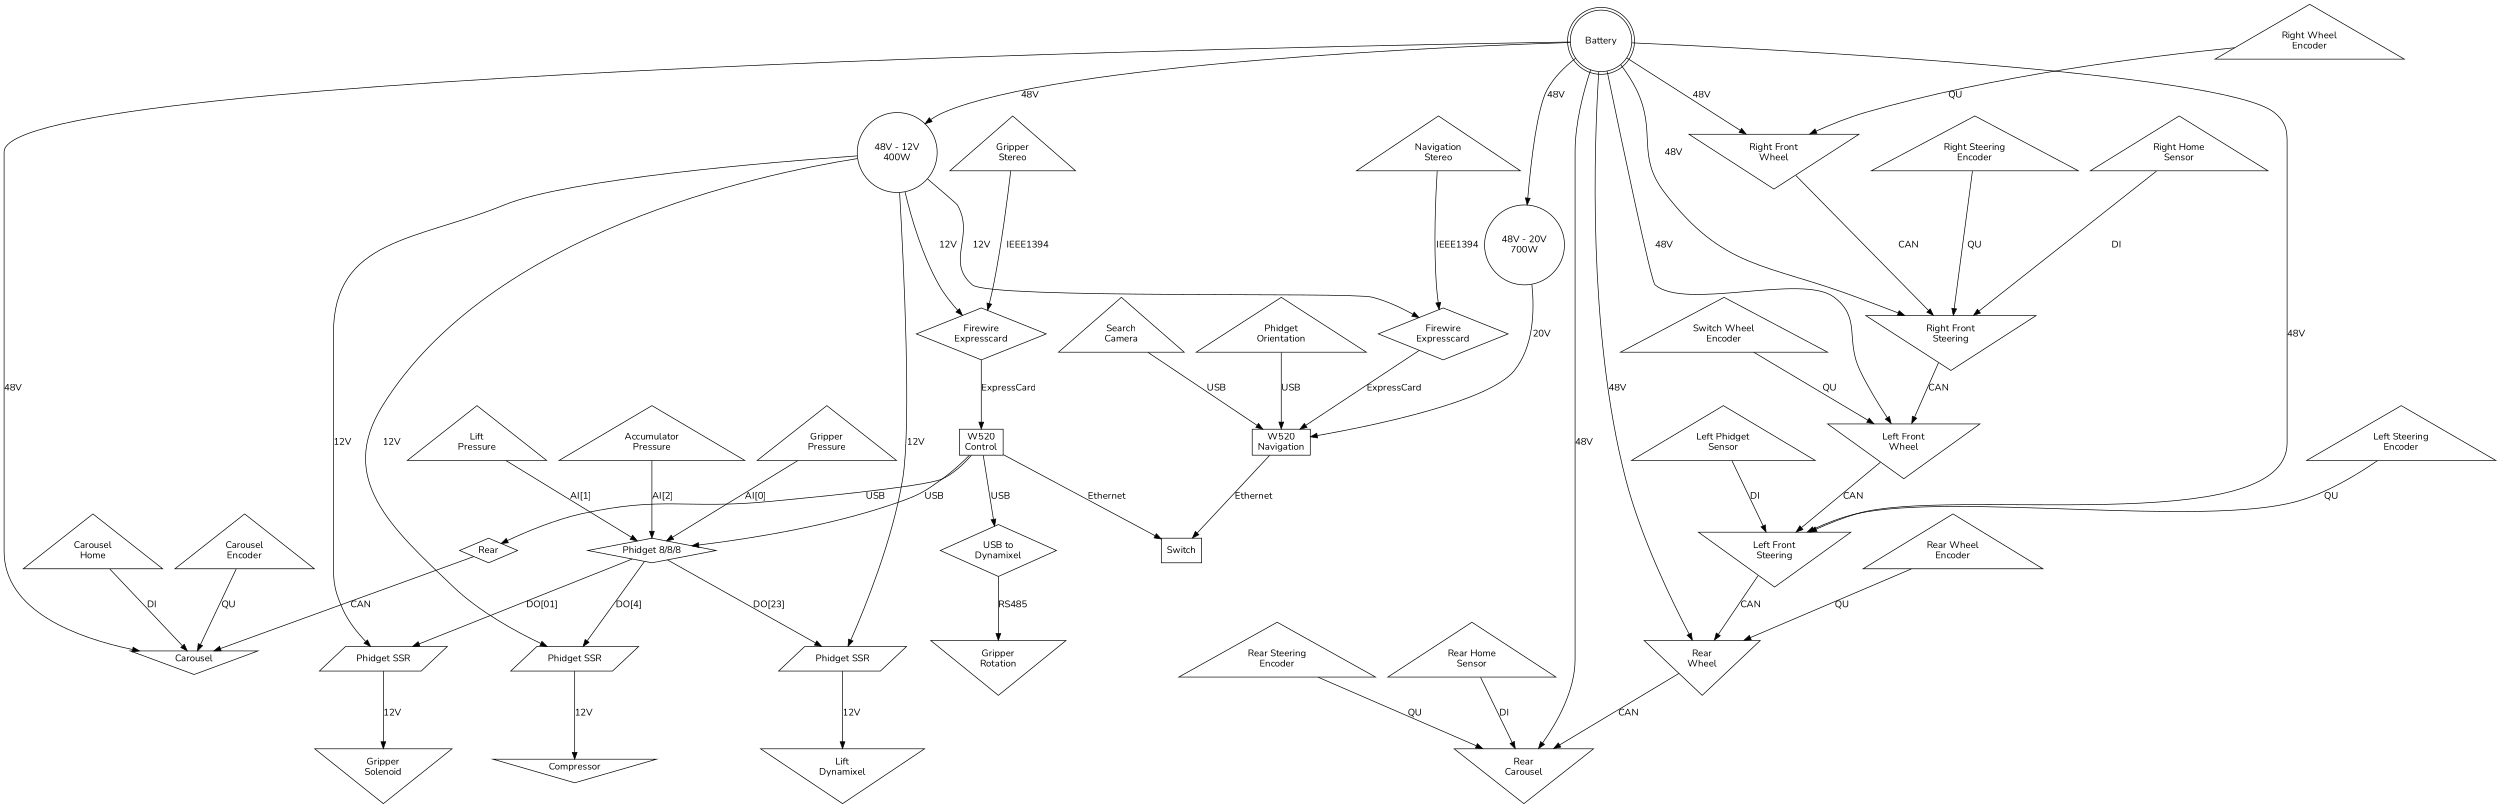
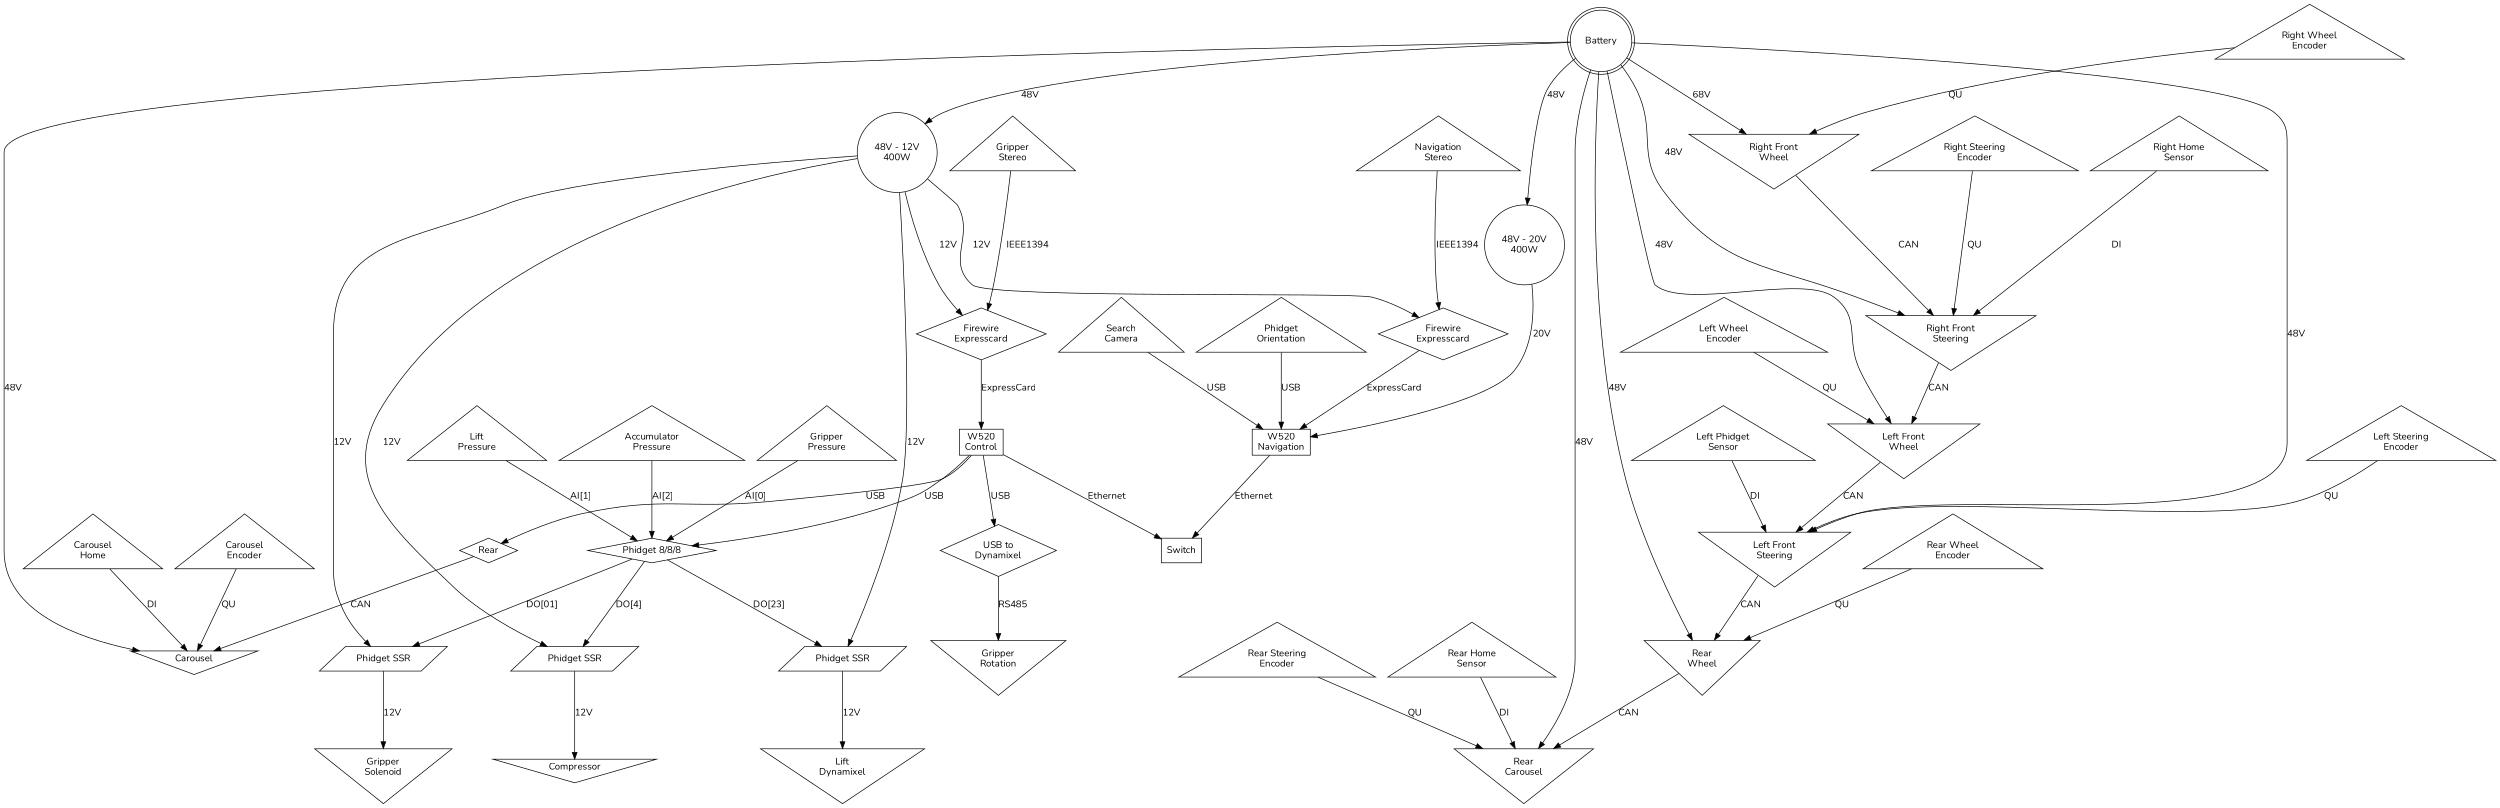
edge "Battery" -> "Right Front Wheel": label "48V" -> "68V"
node "48V - 20V 700W": label "48V - 20V 700W" -> "48V - 20V 400W"
node "Switch Wheel Encoder": label "Switch Wheel Encoder" -> "Left Wheel Encoder"
